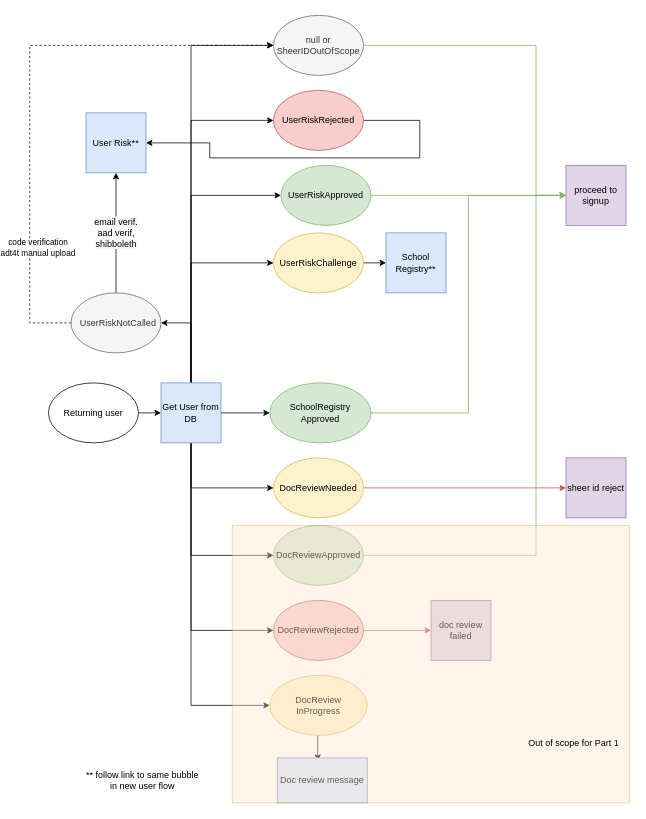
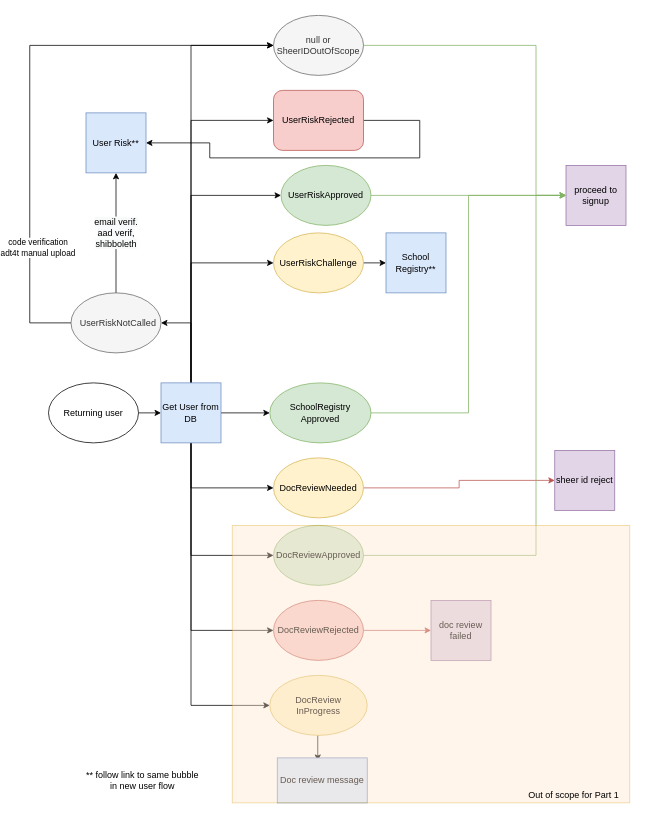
edge "UserRiskNotCalled" -> "null or SheerIDOutOfScope": style dashed -> solid
node "UserRiskRejected": shape ellipse -> rounded rectangle
node "sheer id reject": moved (596, 488) -> (585, 480)
node "Out of scope for Part 1": moved (573, 743) -> (573, 795)
